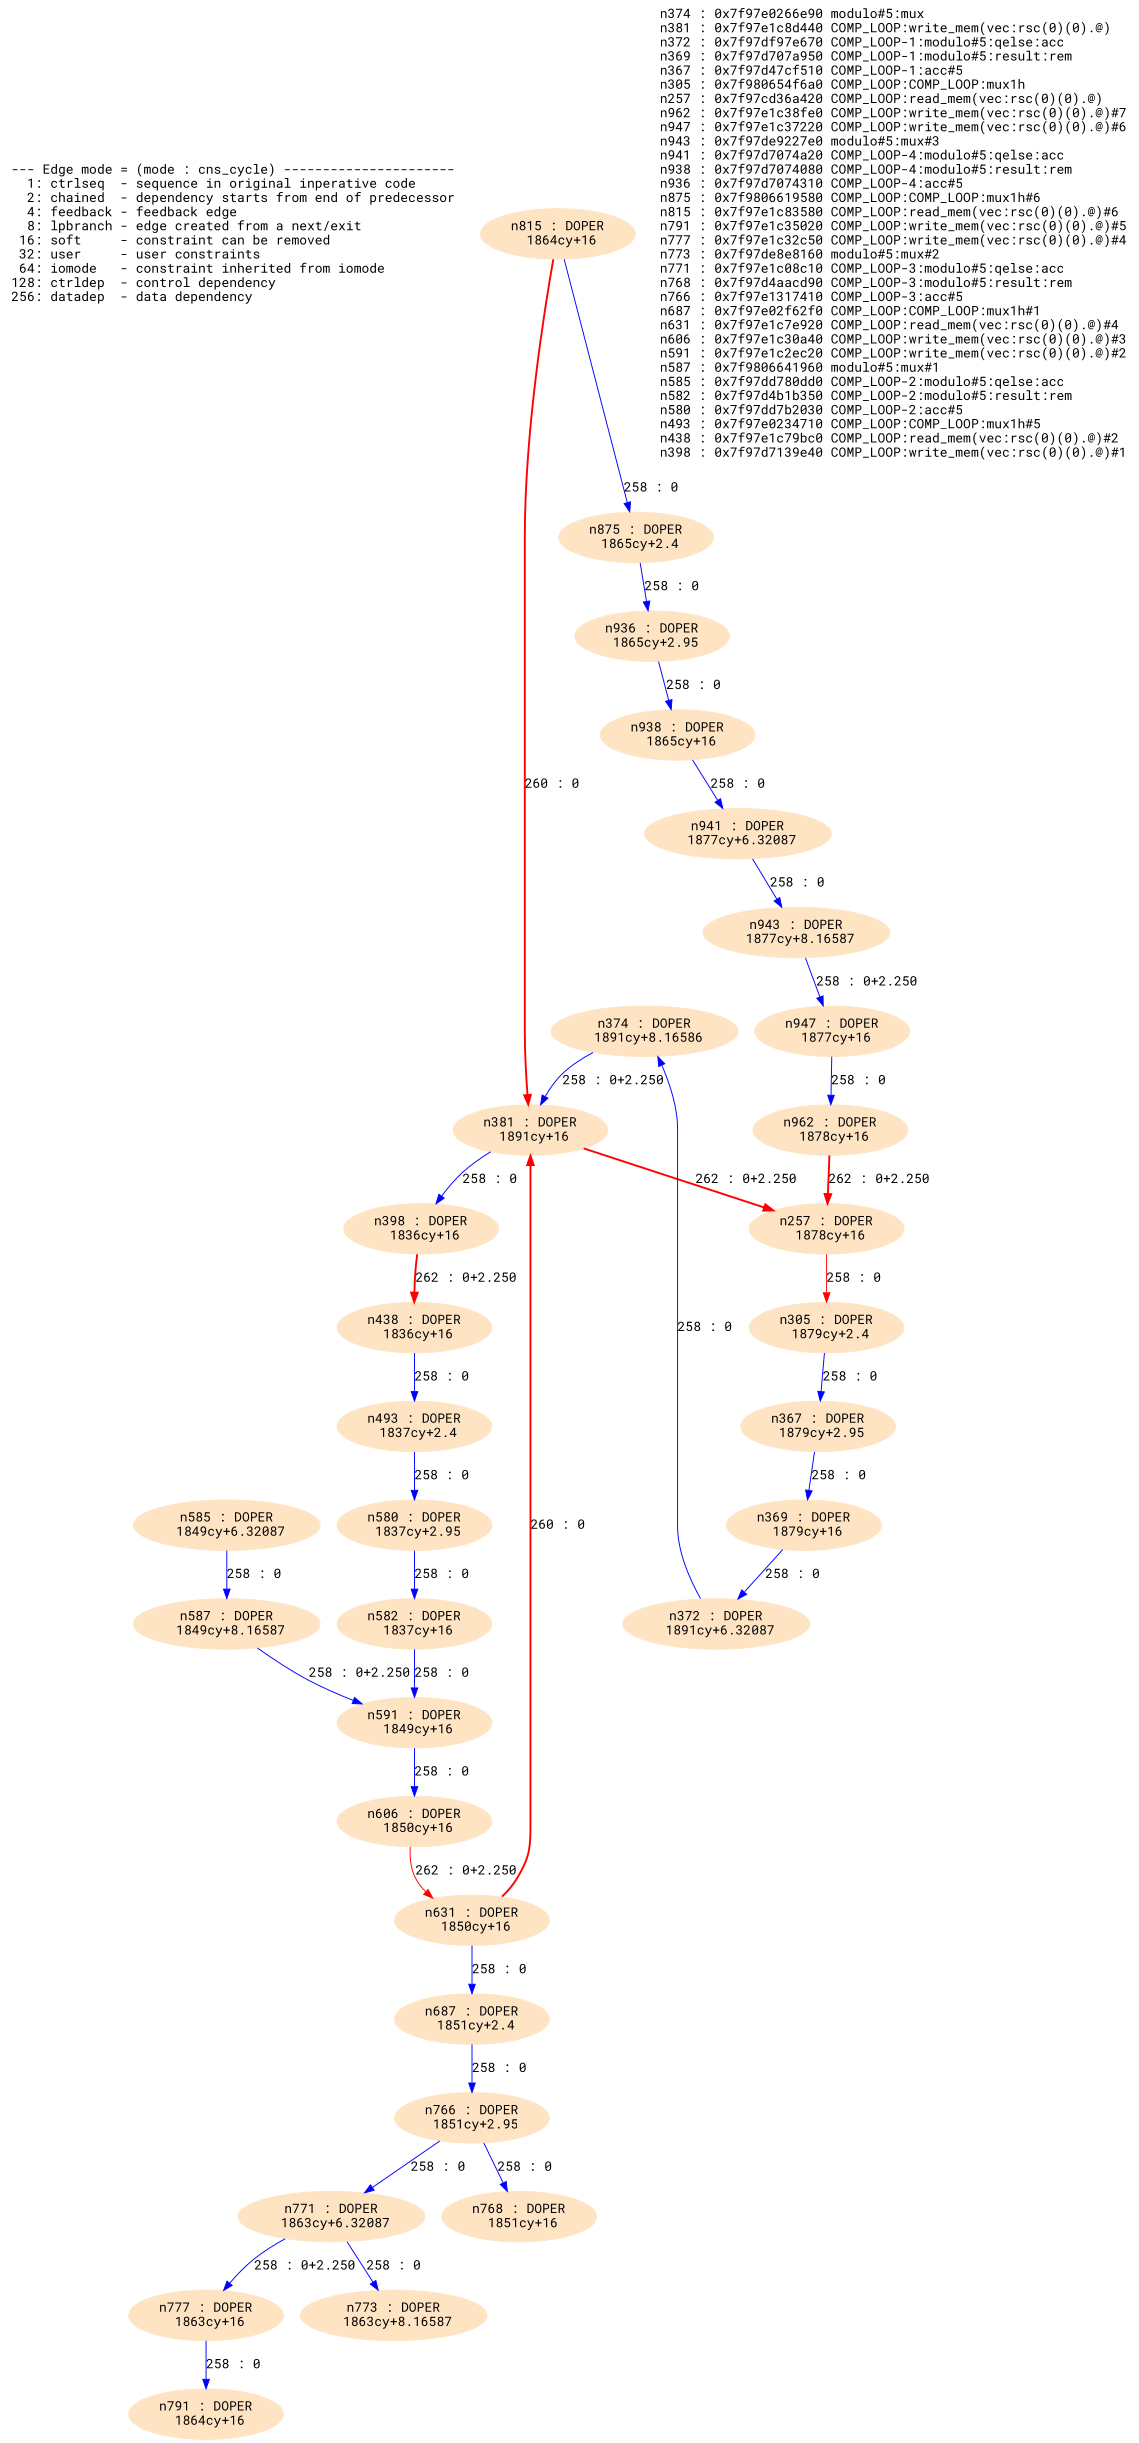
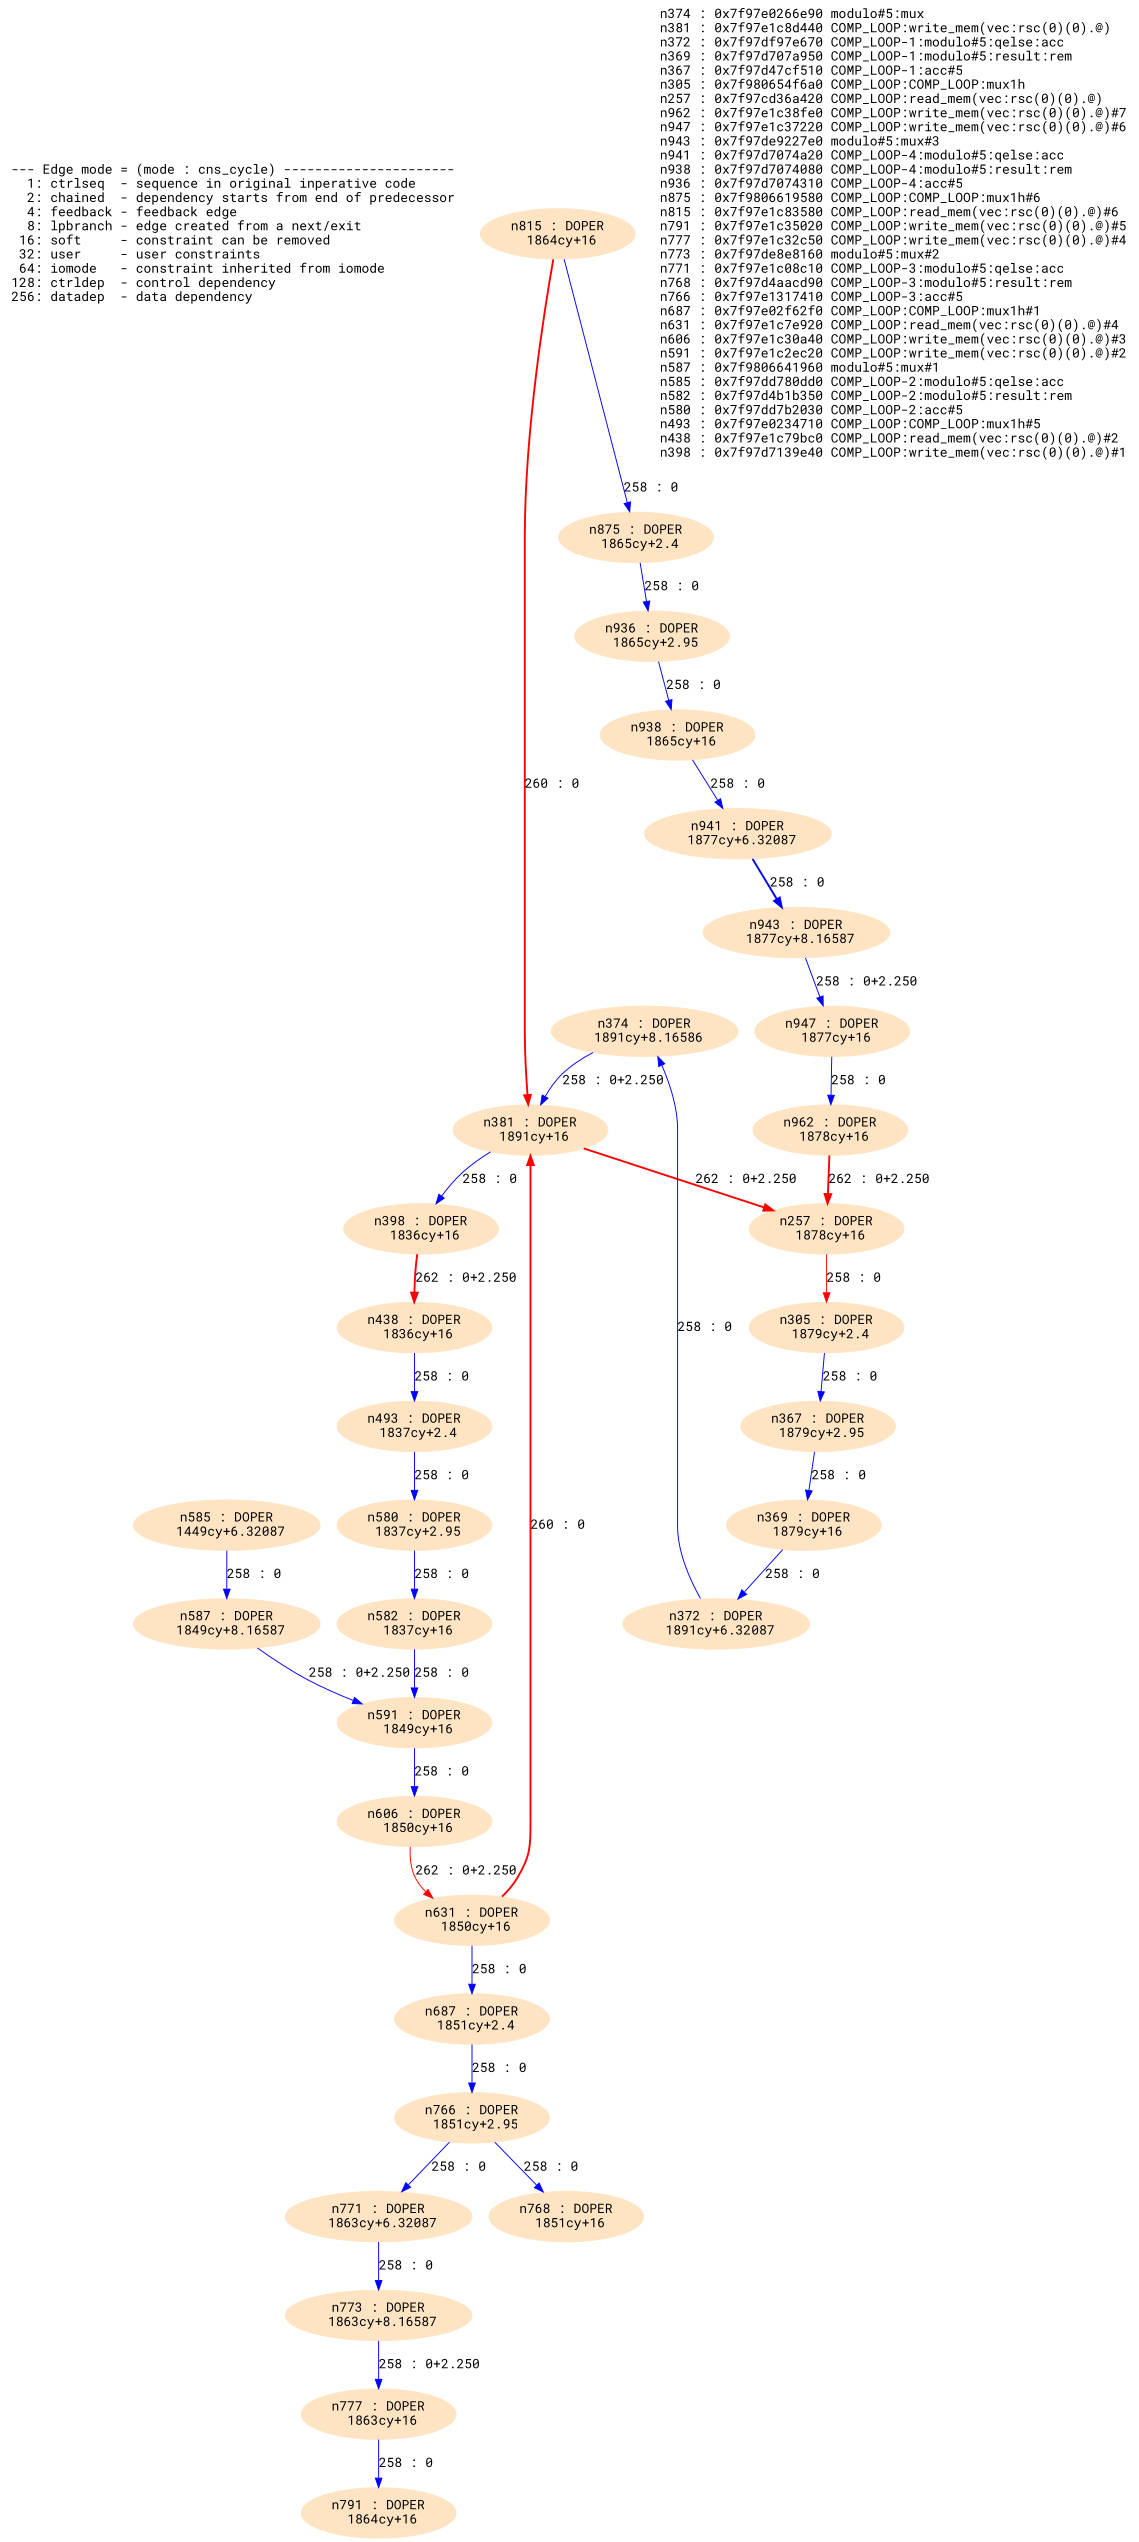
edge "n941 : DOPER 1877cy+6.32087" -> "n943 : DOPER 1877cy+8.16587": style solid -> bold
node "n585 : DOPER 1849cy+6.32087": label "n585 : DOPER 1849cy+6.32087" -> "n585 : DOPER 1449cy+6.32087"
edge "n771 : DOPER 1863cy+6.32087" -> "n777 : DOPER 1863cy+16": now "n773 : DOPER 1863cy+8.16587" -> "n777 : DOPER 1863cy+16"
